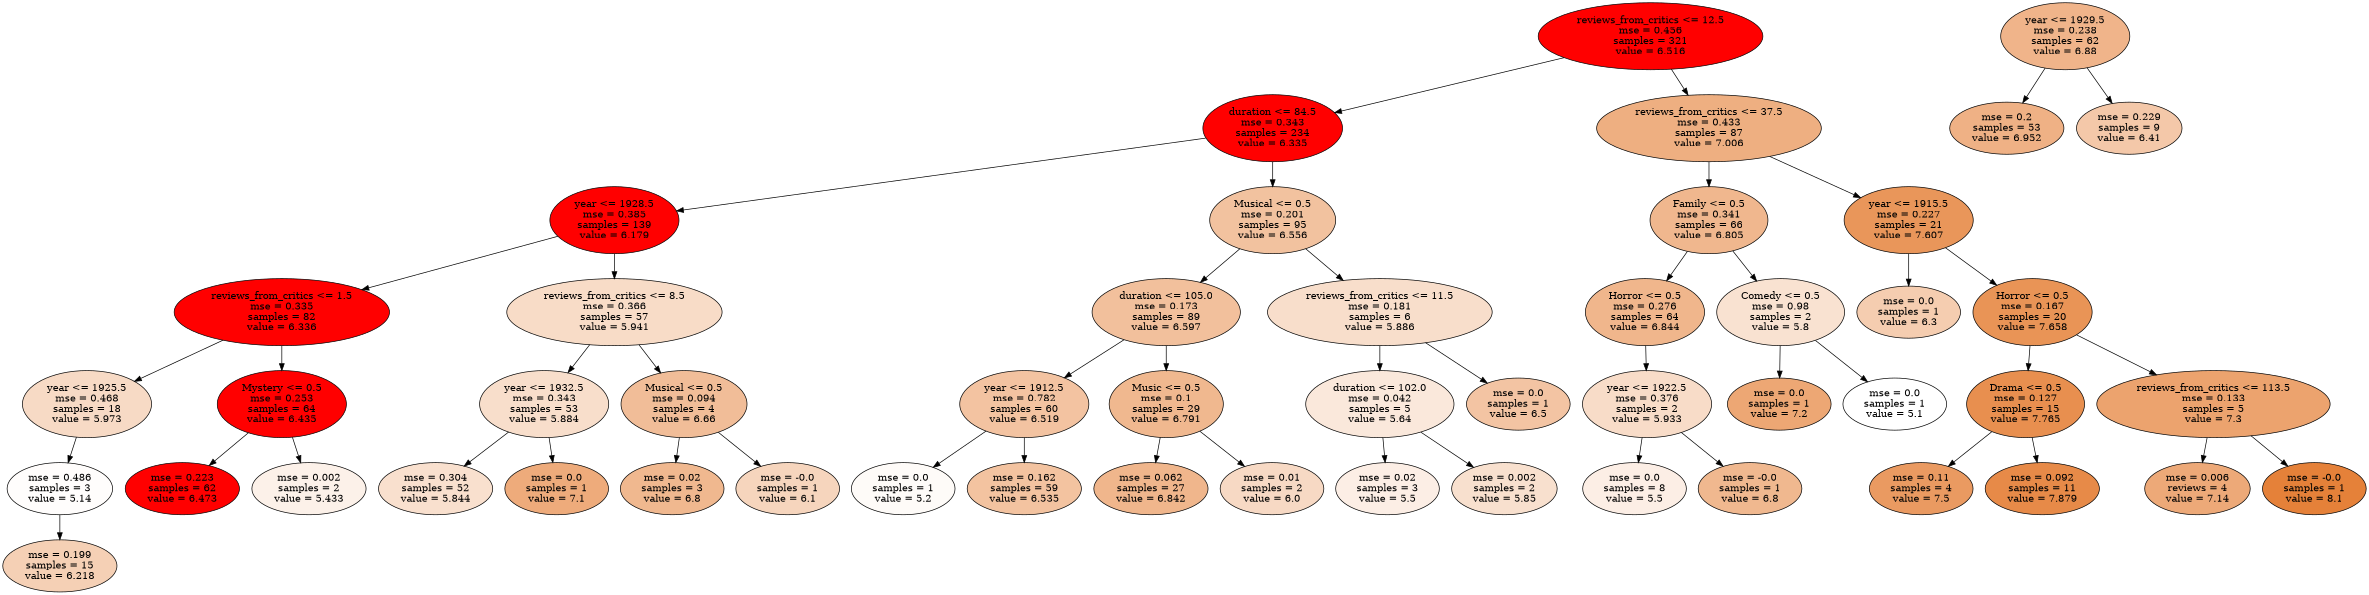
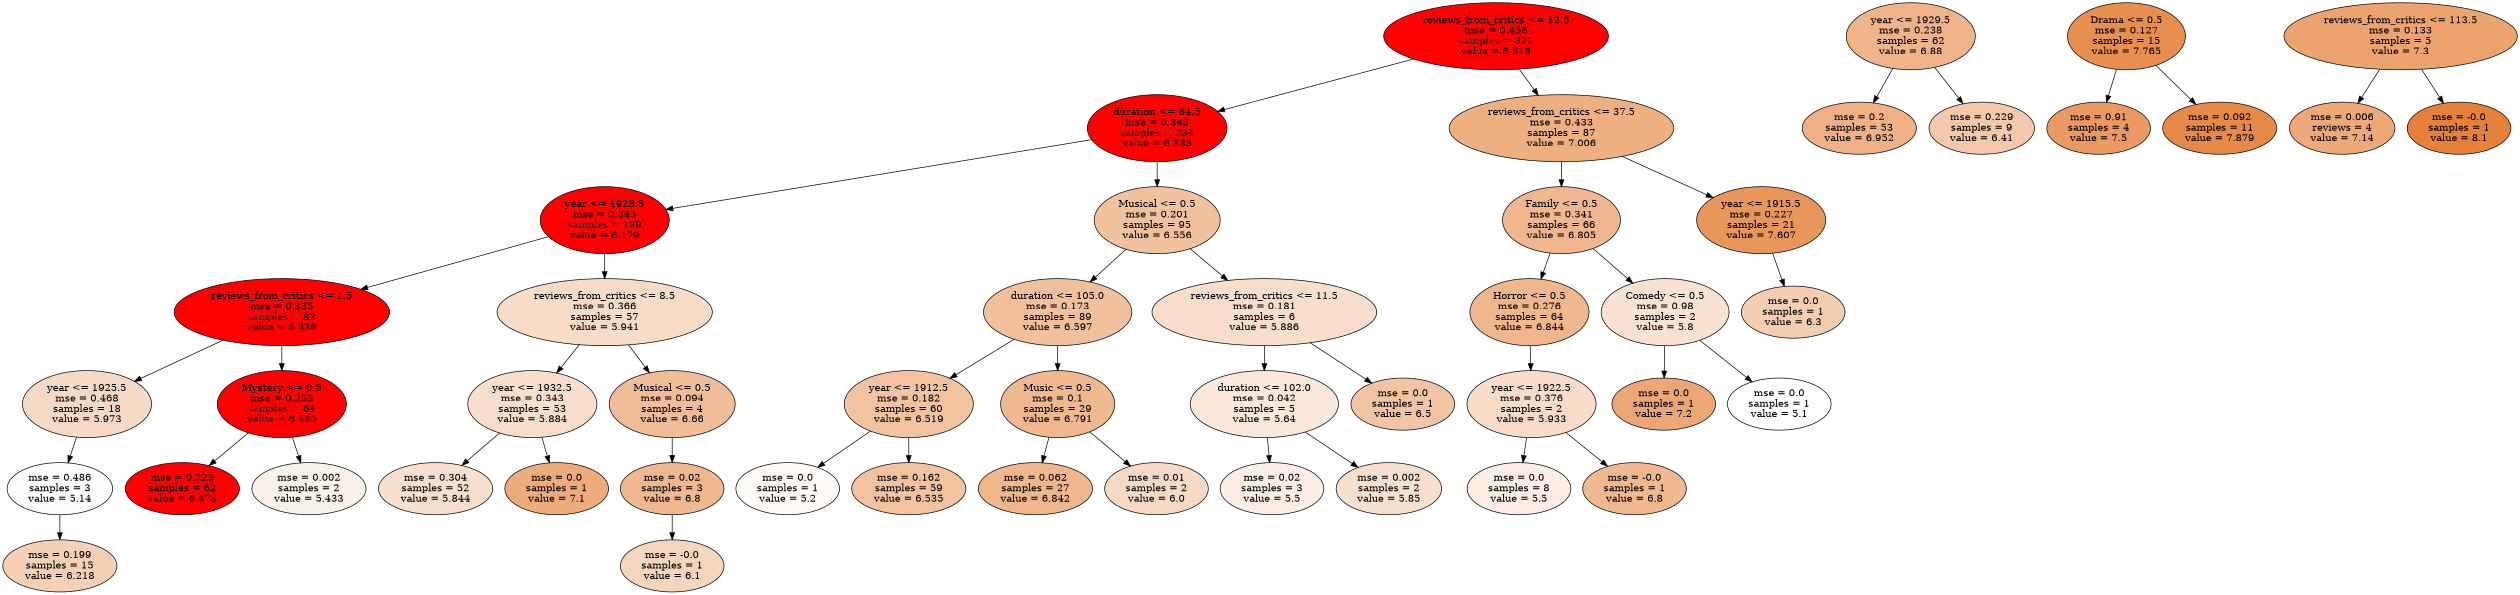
node "Horror <= 0.5 mse = 0.167 samples = 20 value = 7.658": removed
node "year <= 1912.5 mse = 0.782 samples = 60 value = 6.519": label "year <= 1912.5 mse = 0.782 samples = 60 value = 6.519" -> "year <= 1912.5 mse = 0.182 samples = 60 value = 6.519"
edge "Musical <= 0.5 mse = 0.094 samples = 4 value = 6.66" -> "mse = -0.0 samples = 1 value = 6.1": now "mse = 0.02 samples = 3 value = 6.8" -> "mse = -0.0 samples = 1 value = 6.1"
node "mse = 0.11 samples = 4 value = 7.5": label "mse = 0.11 samples = 4 value = 7.5" -> "mse = 0.91 samples = 4 value = 7.5"
